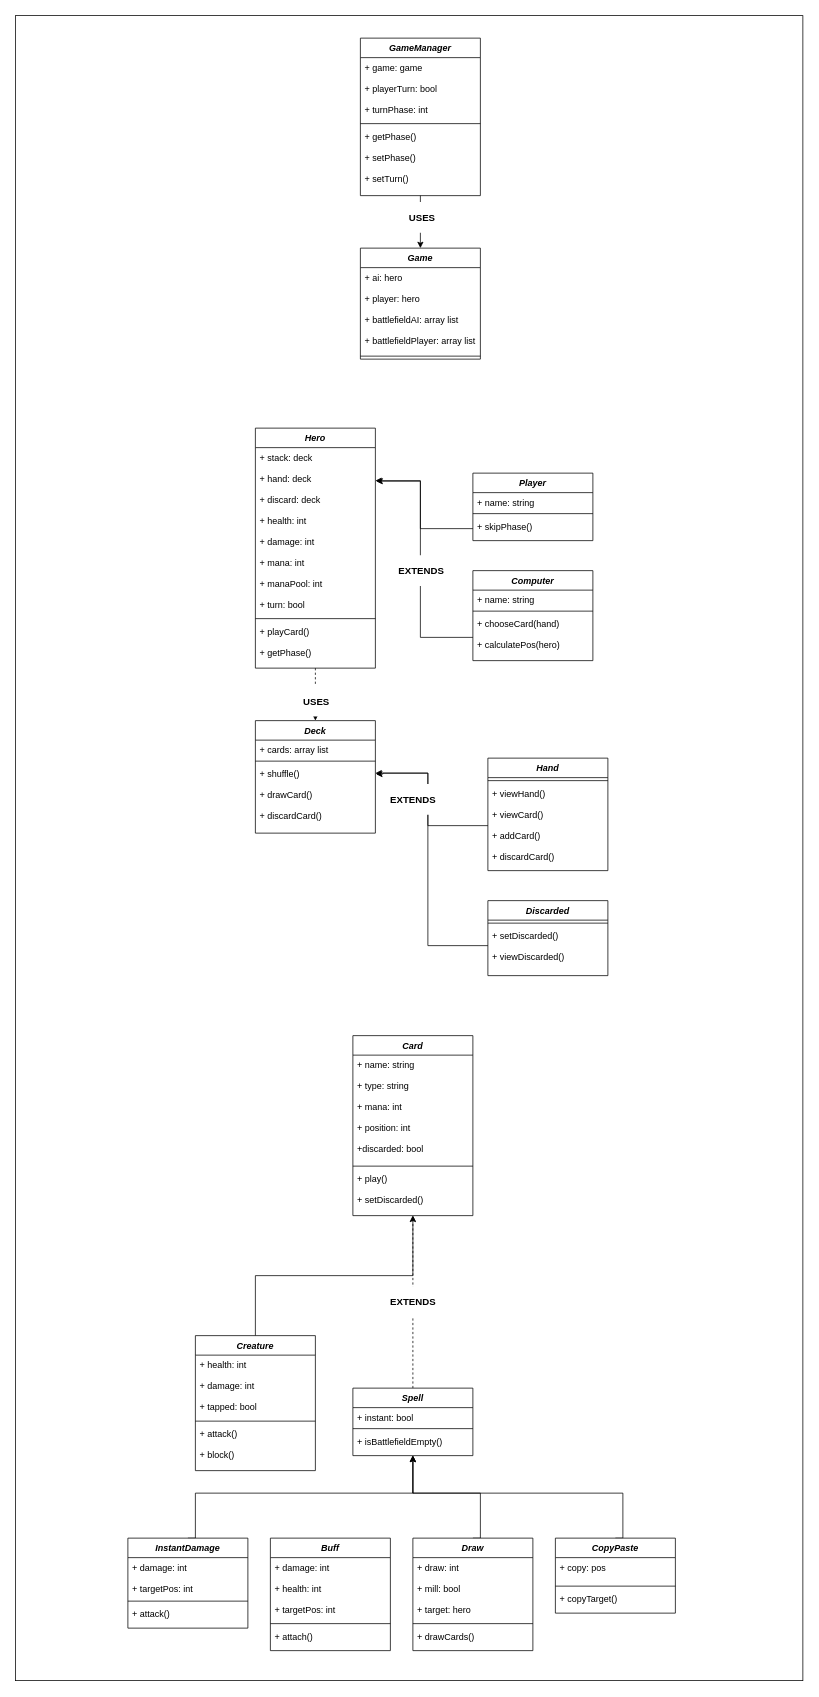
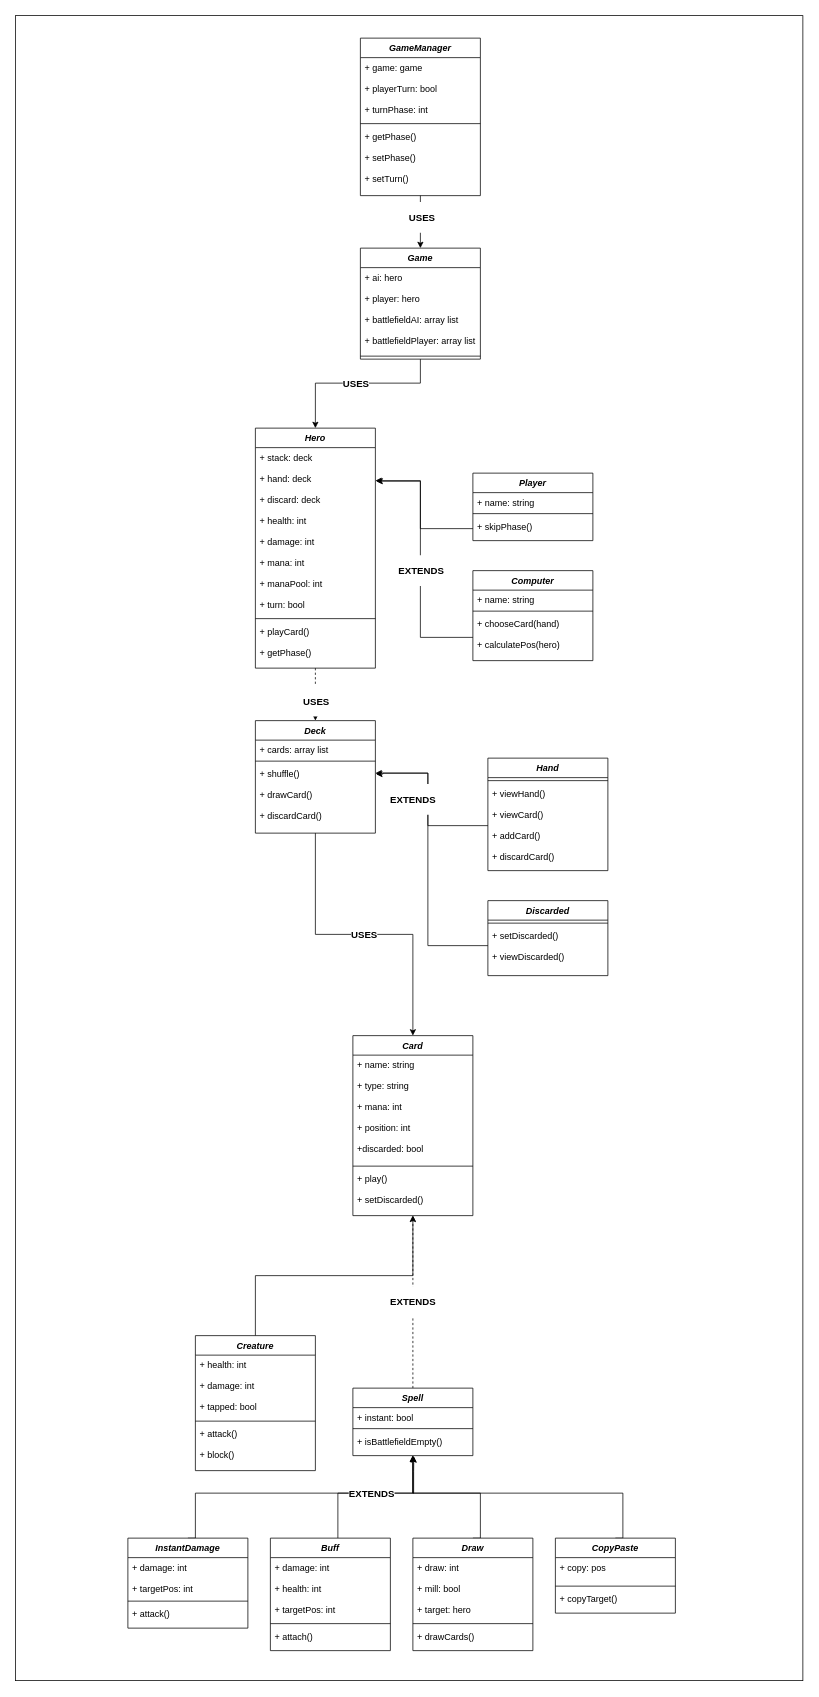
edge "Game" -> "Hero": added, label "USES"
edge "Deck" -> "Card": added, label "USES"
edge "Buff" -> "+ isBattlefieldEmpty()": added, label "EXTENDS"
